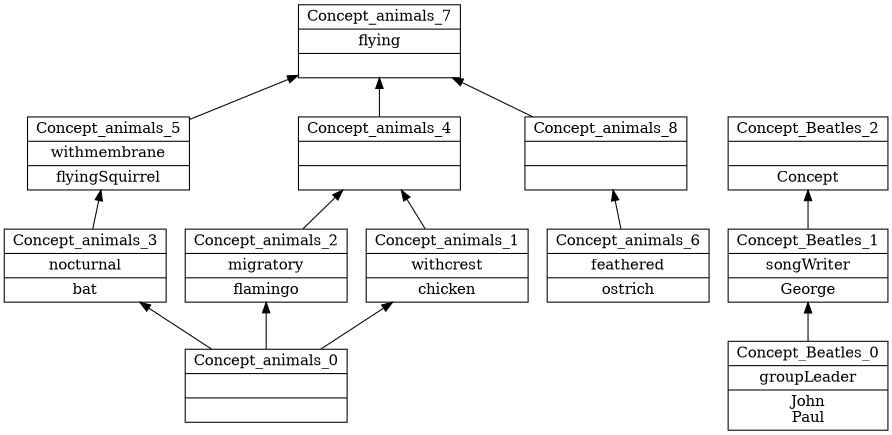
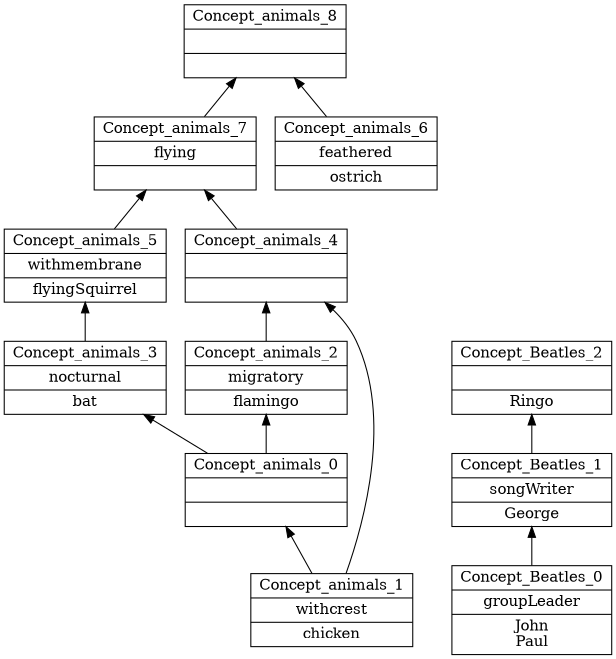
edge "Concept_animals_8" -> "Concept_animals_7": reversed
node "Concept_Beatles_2": text "Concept" -> "Ringo"
edge "Concept_animals_0" -> "Concept_animals_1": reversed
